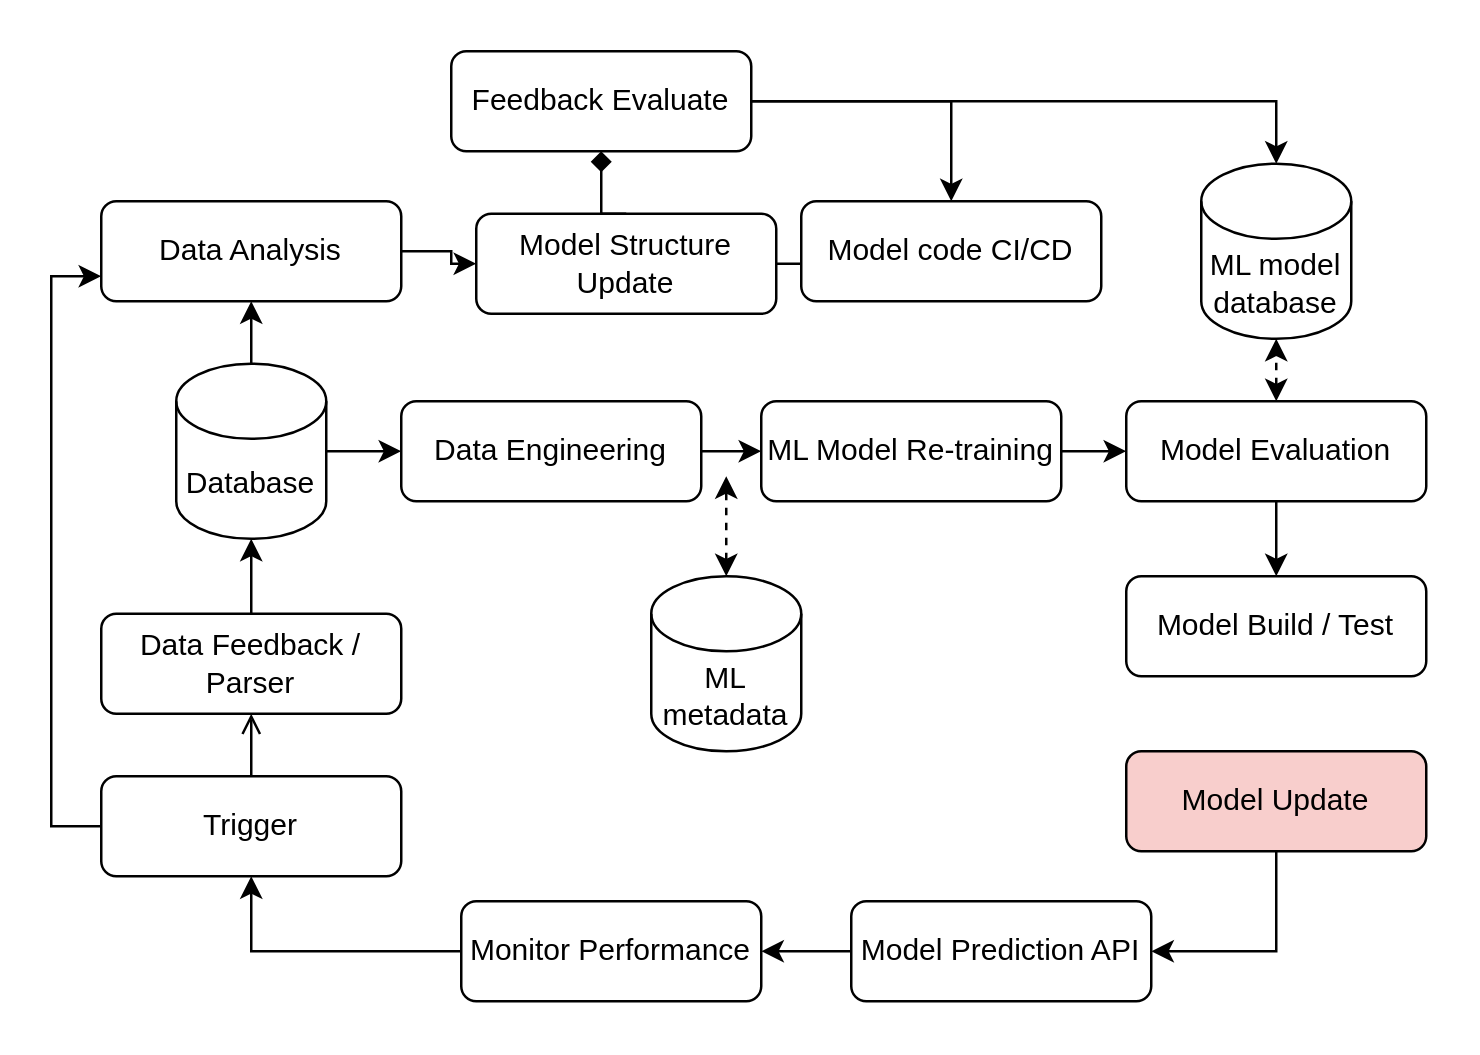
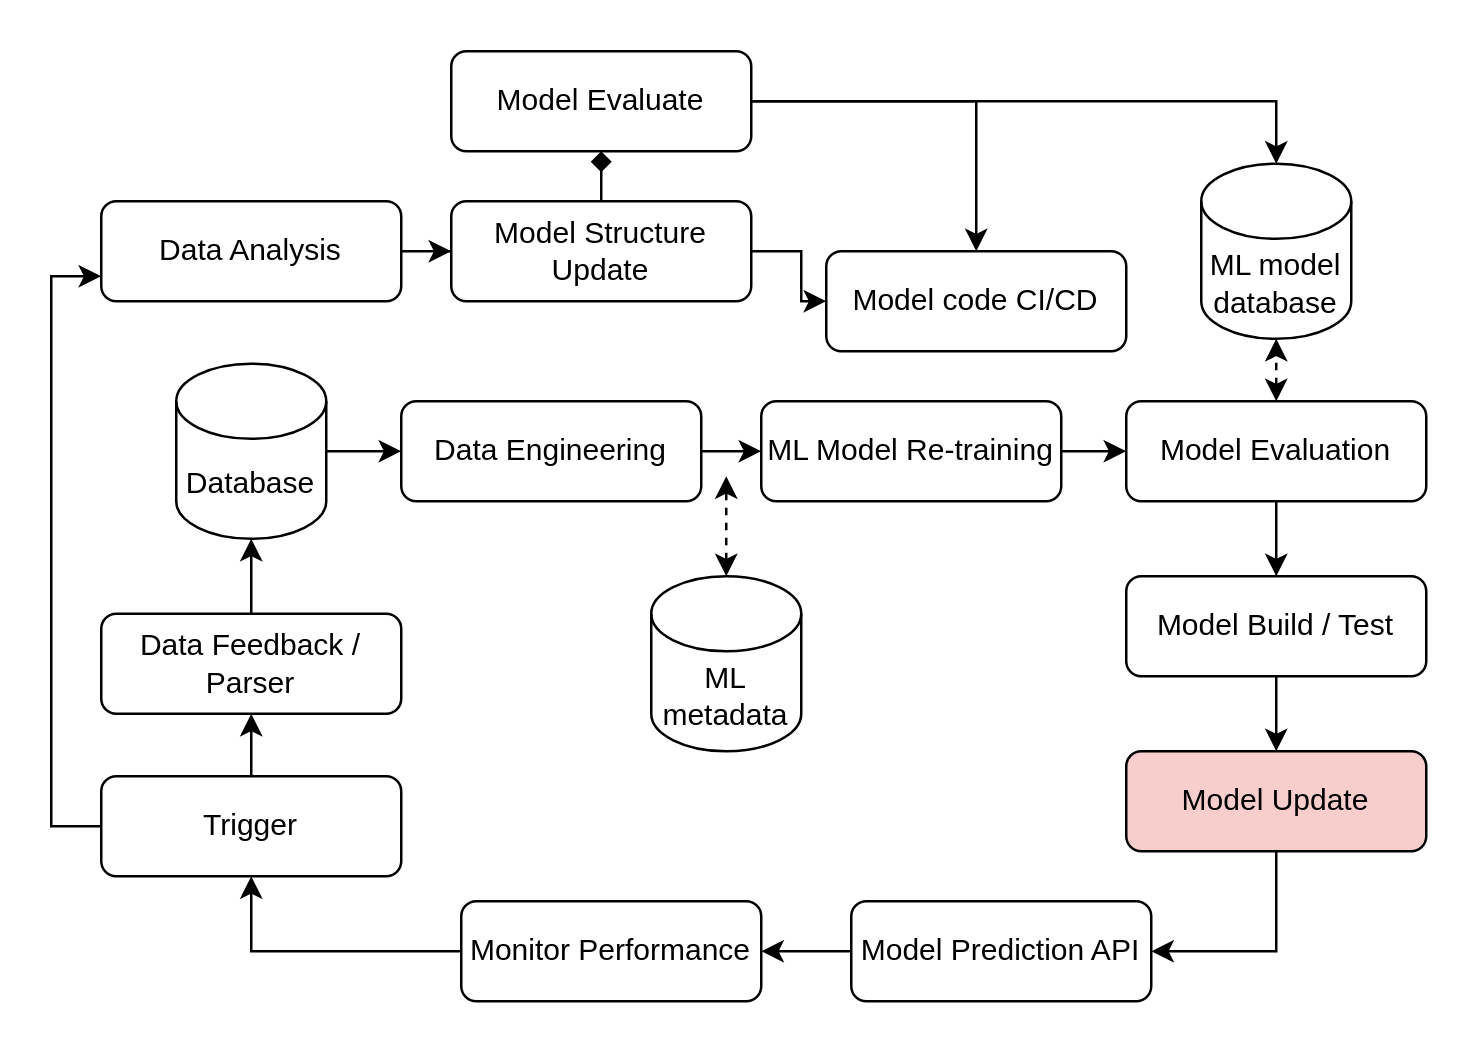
node "Feedback Evaluate": label "Feedback Evaluate" -> "Model Evaluate"
node "Model code CI/CD": moved (951, 251) -> (976, 301)
node "Model Structure Update": moved (626, 264) -> (601, 251)
edge "Database" -> "Data Analysis": removed
edge "Model Build / Test" -> "Model Update": added
edge "Trigger" -> "Data Feedback / Parser": arrowhead open -> classic
